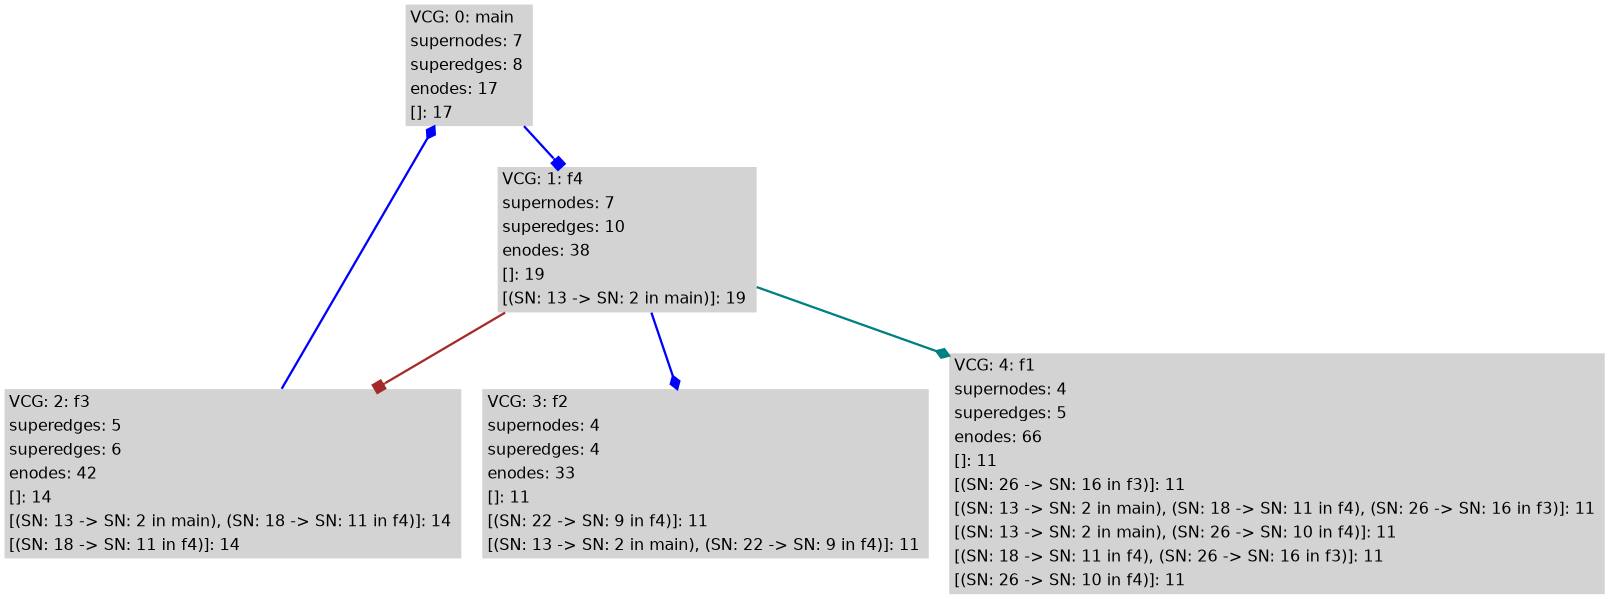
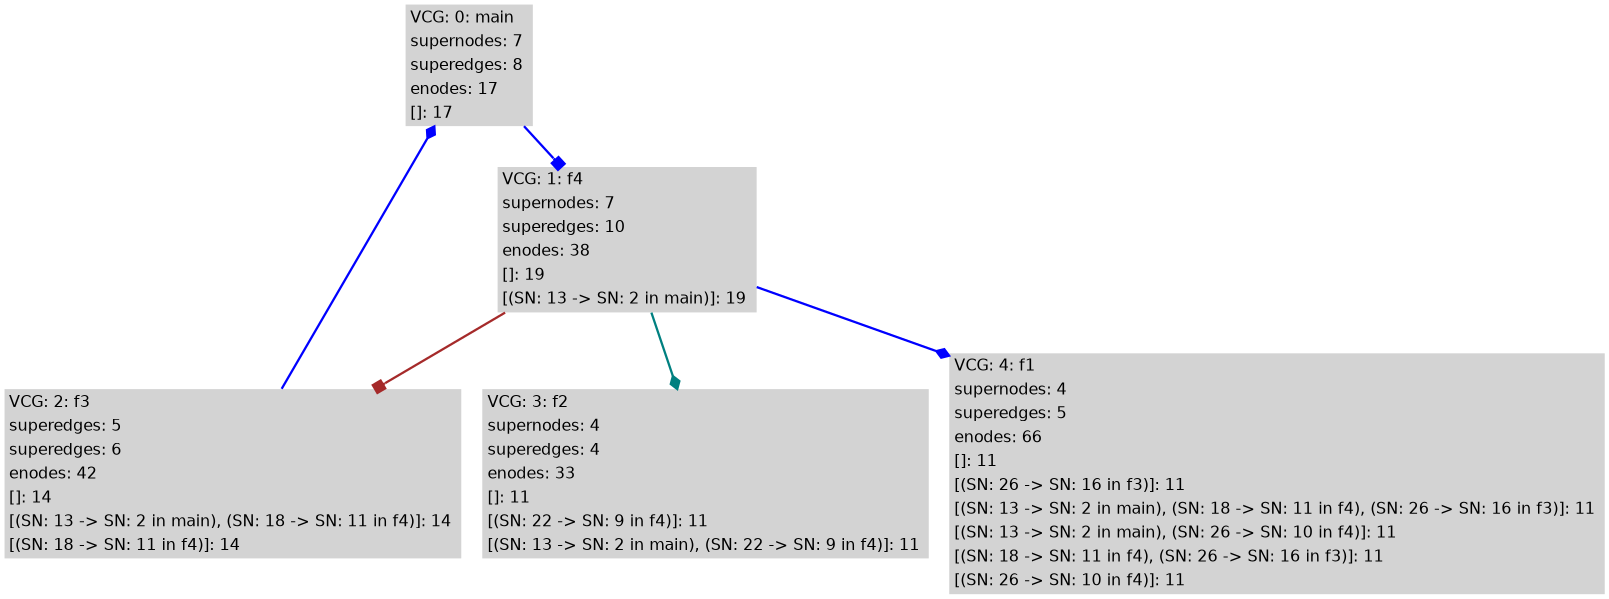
edge "VCG: 1: f4" -> "VCG: 4: f1": color teal -> blue
edge "VCG: 1: f4" -> "VCG: 3: f2": color blue -> teal
